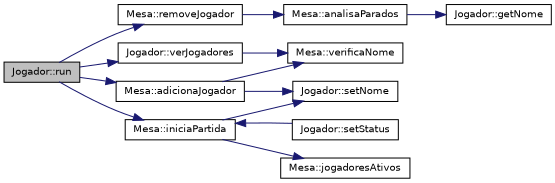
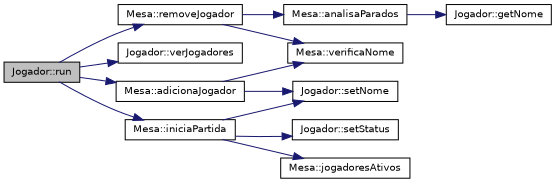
edge "Jogador::verJogadores" -> "Mesa::verificaNome": now "Mesa::removeJogador" -> "Mesa::verificaNome"
edge "Jogador::setStatus" -> "Mesa::iniciaPartida": reversed
